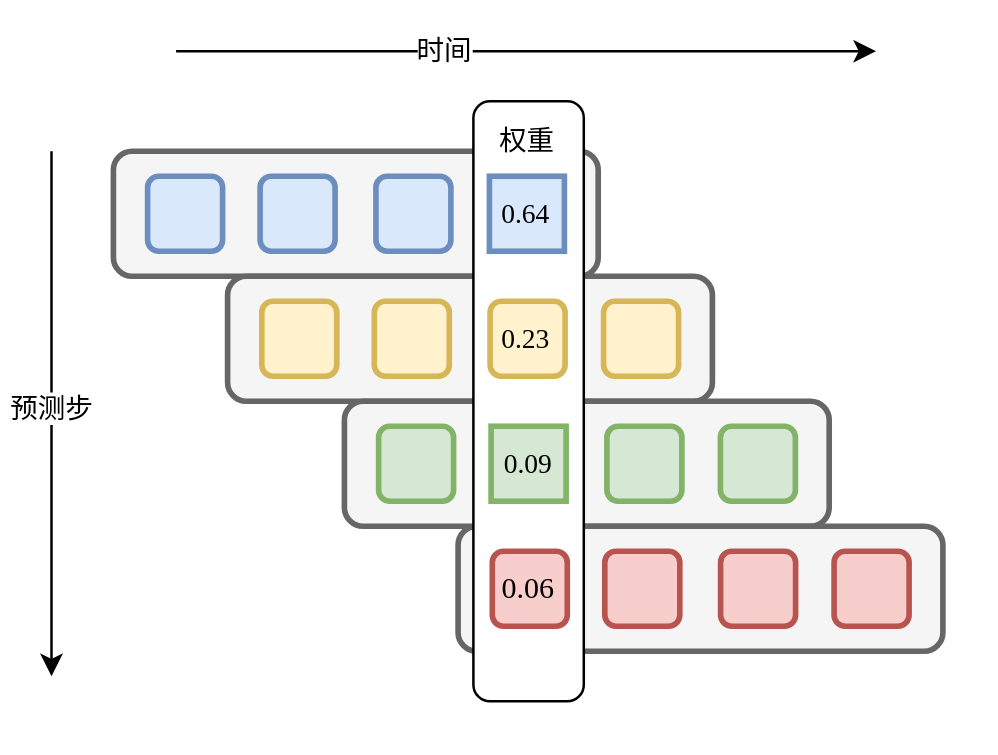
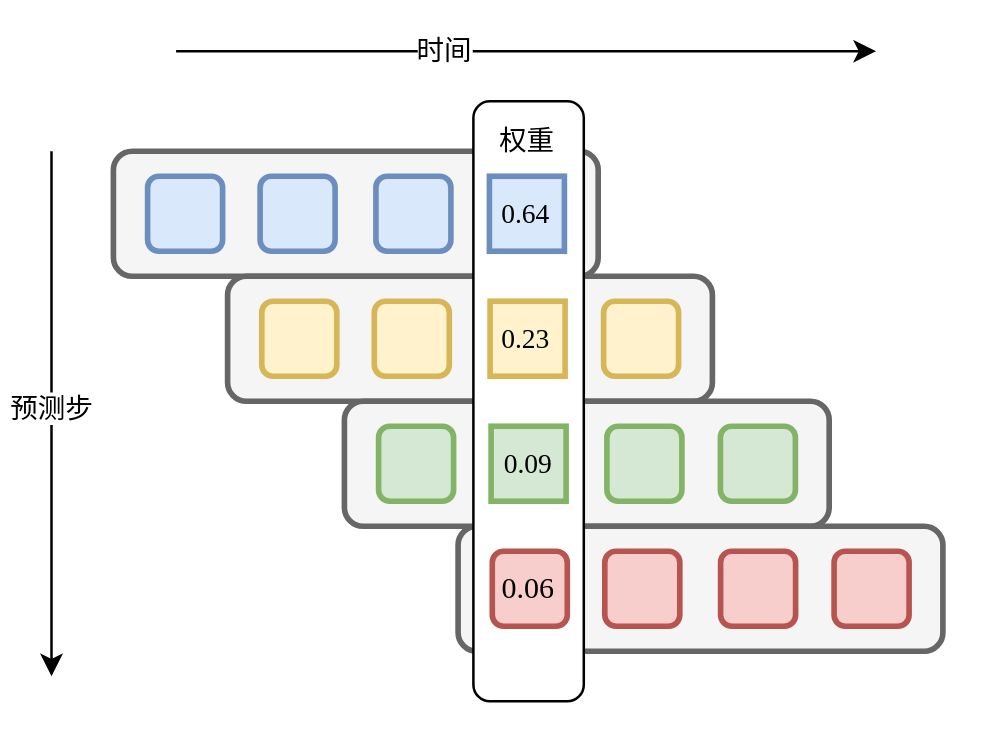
node "0.23": shape rounded rectangle -> rectangle
